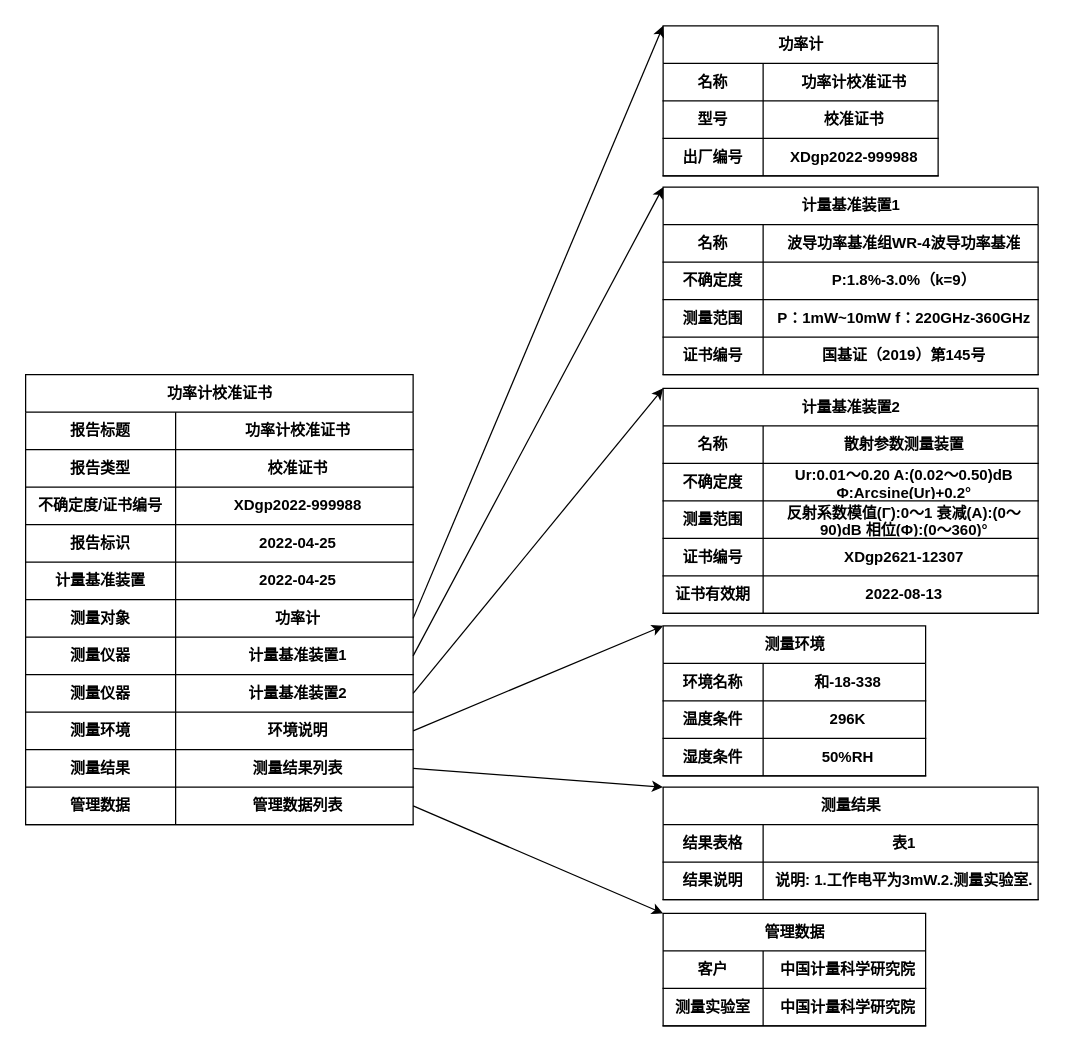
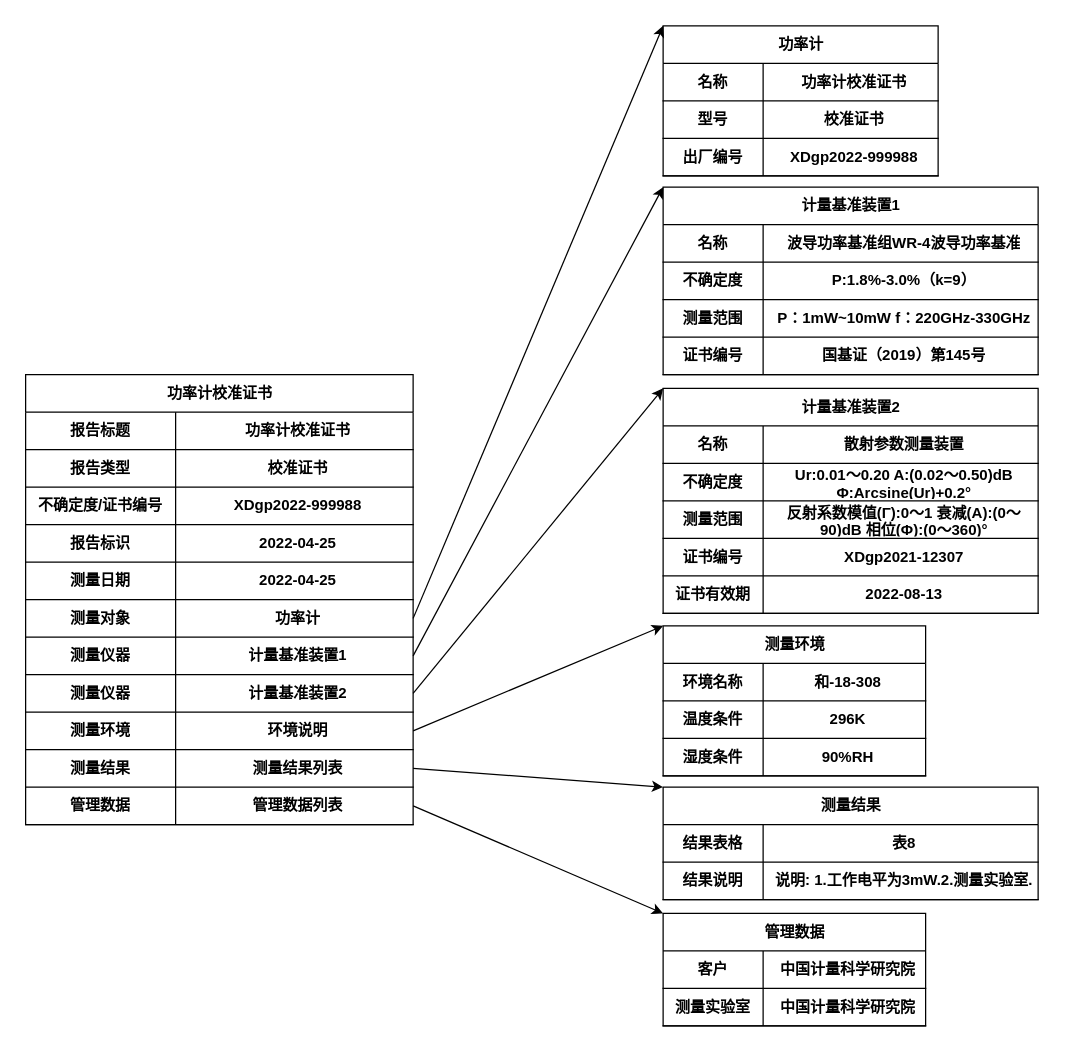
node "P：1mW~10mW f：220GHz-360GHz": label "P：1mW~10mW f：220GHz-360GHz" -> "P：1mW~10mW f：220GHz-330GHz"
node "XDgp2621-12307": label "XDgp2621-12307" -> "XDgp2021-12307"
node "计量基准装置": label "计量基准装置" -> "测量日期"
node "和-18-338": label "和-18-338" -> "和-18-308"
node "50%RH": label "50%RH" -> "90%RH"
node "表1": label "表1" -> "表8"
